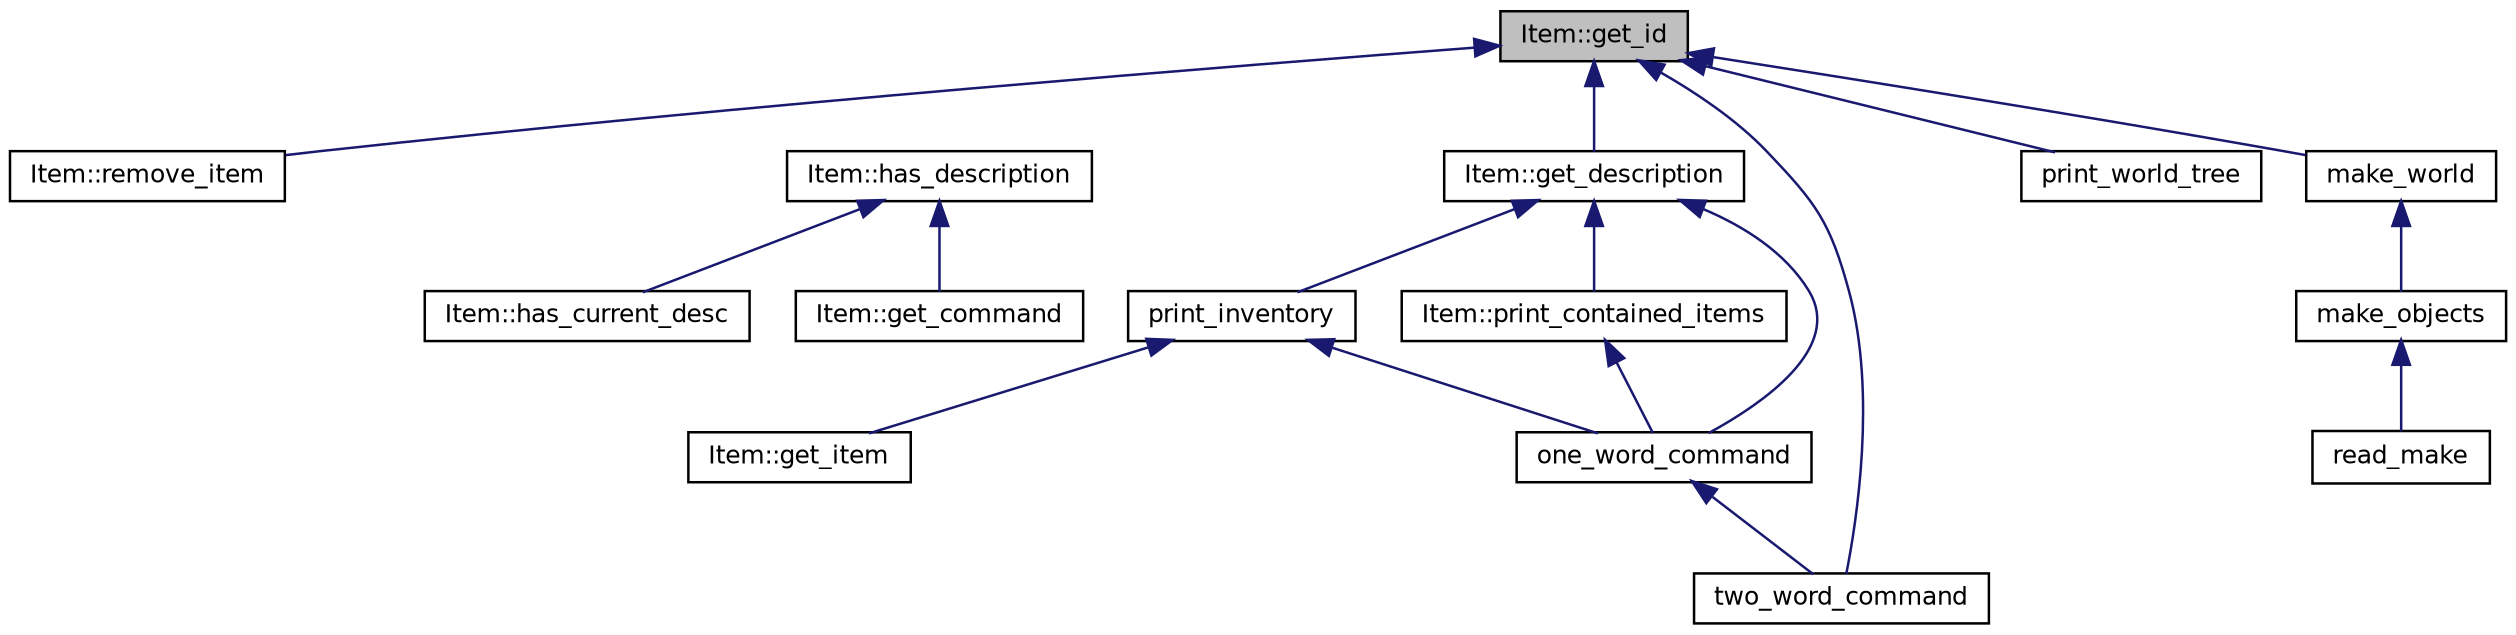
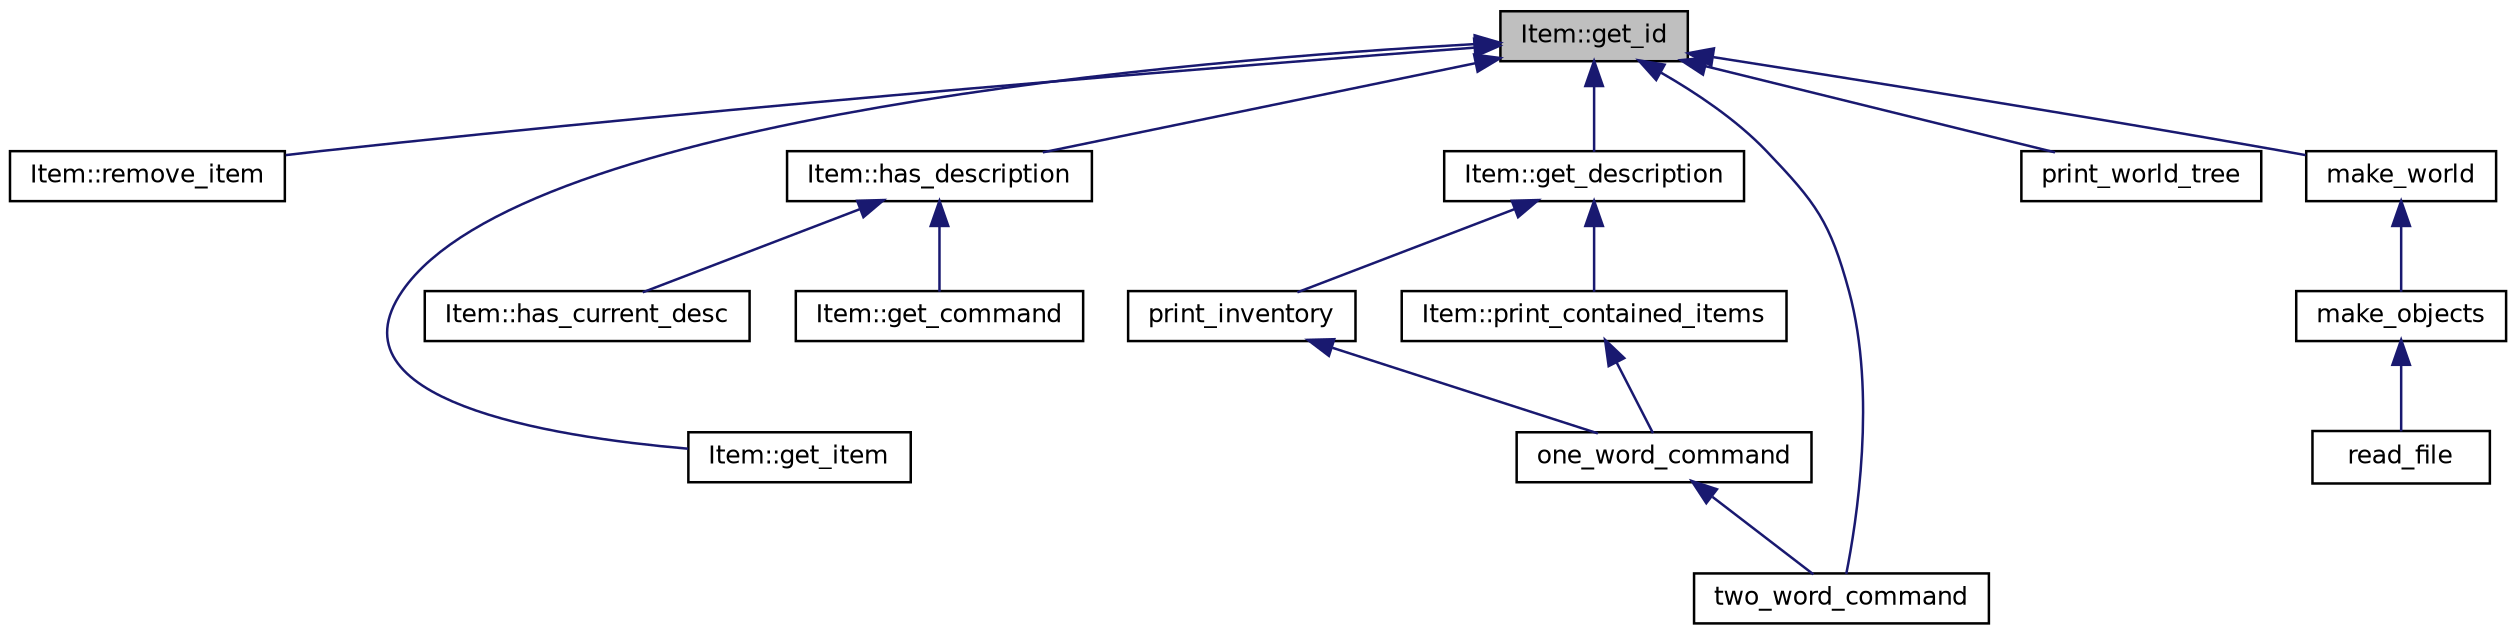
edge "Item::has_description" -> "Item::get_id": added
edge "one_word_command" -> "Item::get_description": removed
edge "Item::get_item" -> "print_inventory": now "Item::get_item" -> "Item::get_id"
node "read_make": label "read_make" -> "read_file"
